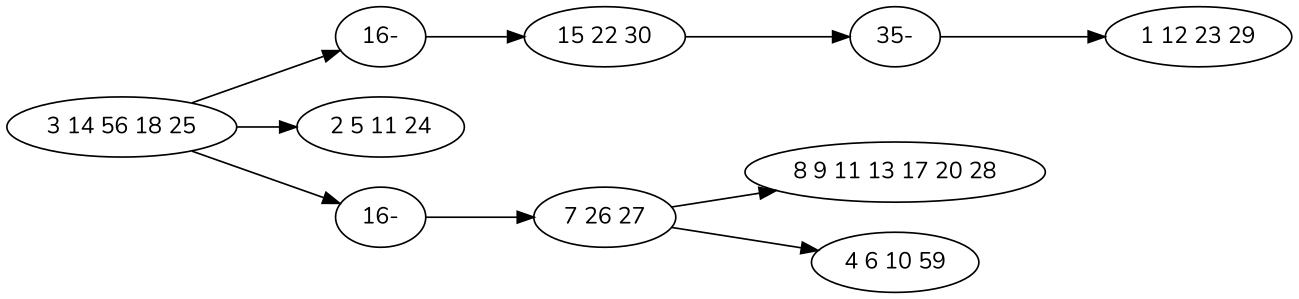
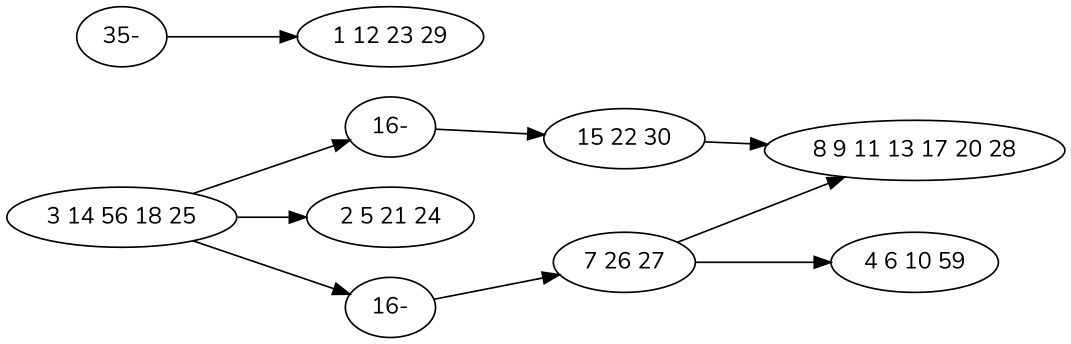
edge "15 22 30" -> "35-": now "15 22 30" -> "8 9 11 13 17 20 28"
node "2 5 11 24": label "2 5 11 24" -> "2 5 21 24"
